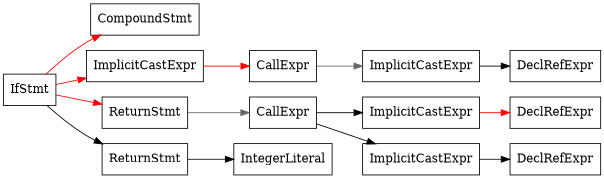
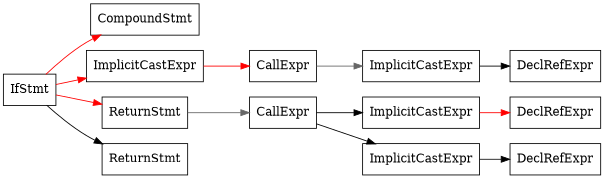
node "IntegerLiteral": removed
